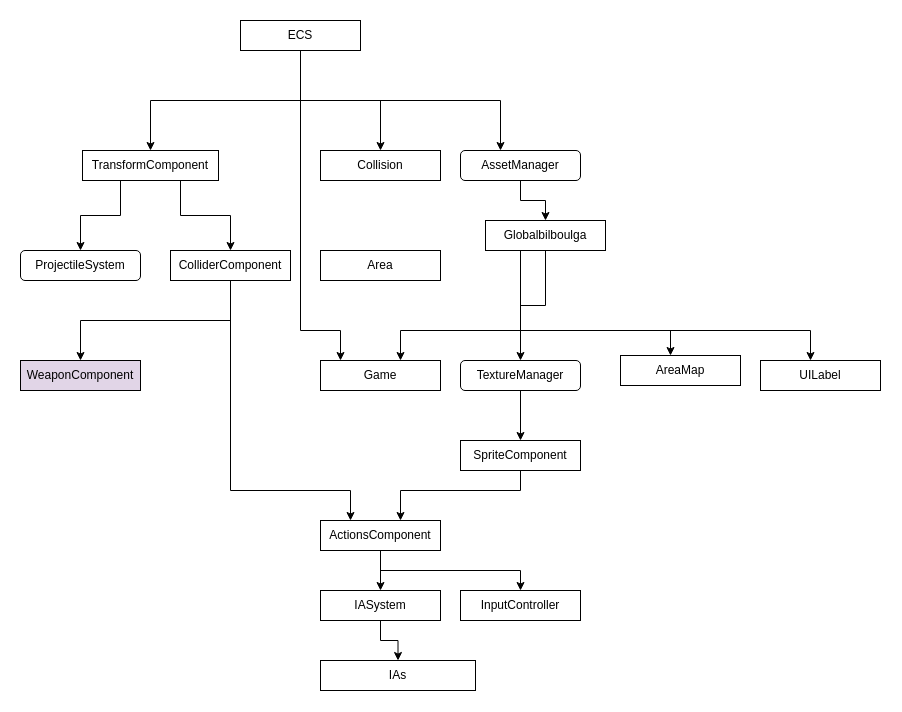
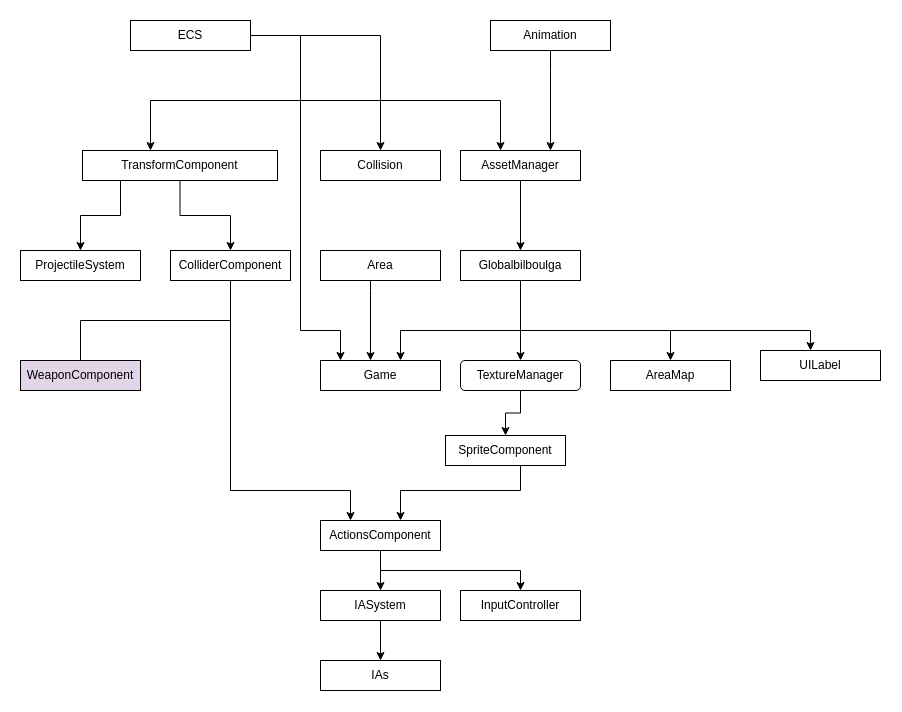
node "ECS": moved (301, 36) -> (191, 36)
node "Animation": added
edge "Animation" -> "AssetManager": added
node "TransformComponent": size 136x30 -> 195x30
node "AssetManager": shape rounded rectangle -> rectangle
node "Globalbilboulga": moved (546, 236) -> (521, 266)
node "ProjectileSystem": shape rounded rectangle -> rectangle
edge "Area" -> "Game": added
edge "ColliderComponent" -> "WeaponComponent": arrowhead classic -> none
node "AreaMap": moved (681, 371) -> (671, 376)
node "UILabel": moved (821, 376) -> (821, 366)
node "SpriteComponent": moved (521, 456) -> (506, 451)
node "IAs": size 155x30 -> 120x30
